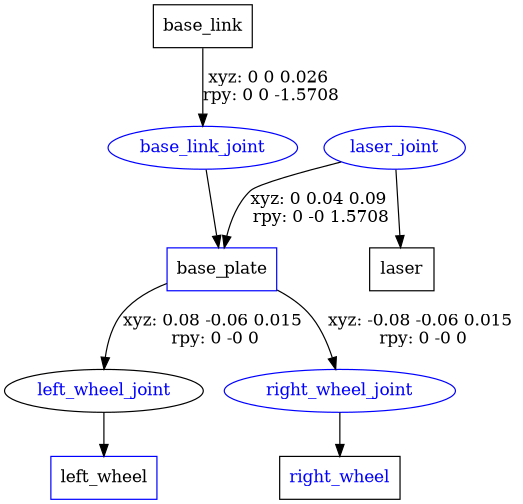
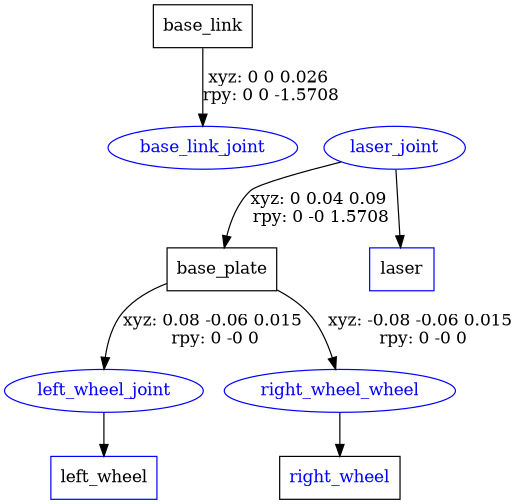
edge "base_link_joint" -> "base_plate": removed
node "base_plate": color blue -> black
node "laser": color black -> blue
node "left_wheel_joint": color black -> blue
node "right_wheel_joint": label "right_wheel_joint" -> "right_wheel_wheel"
